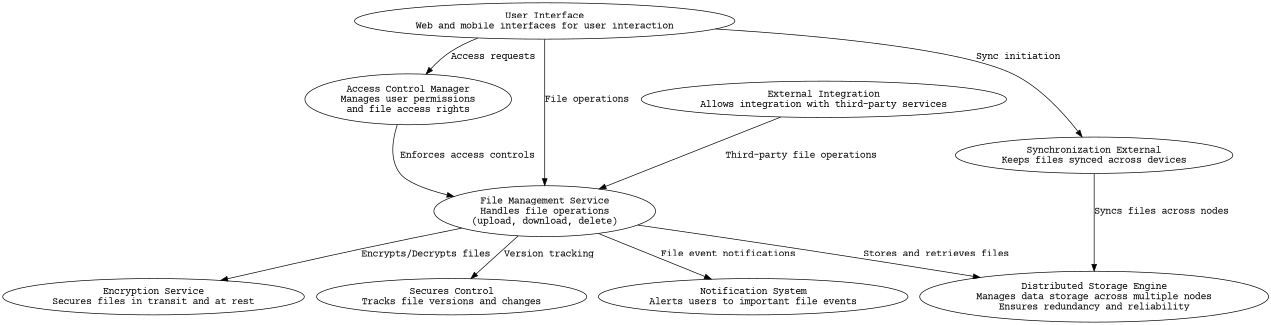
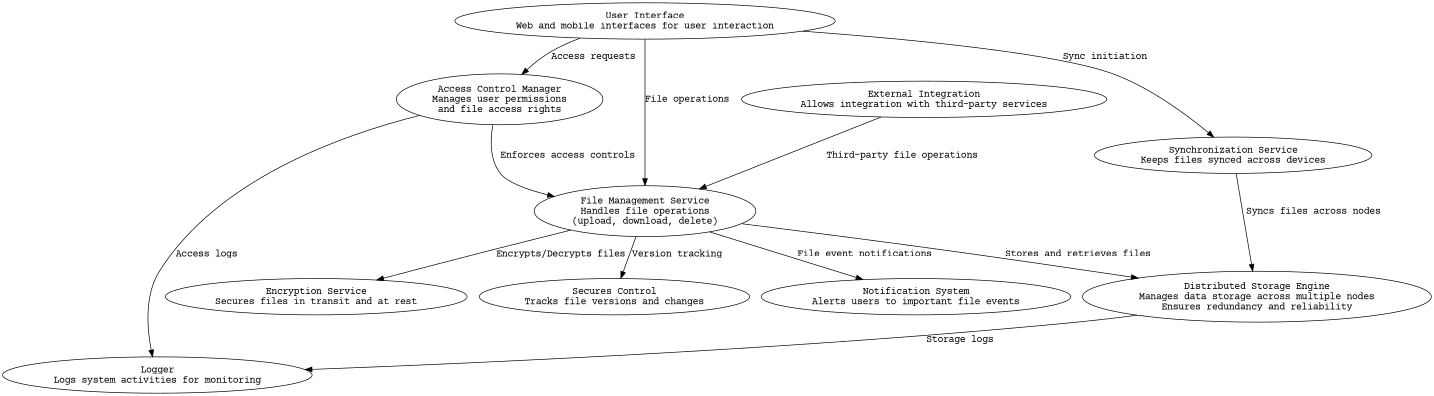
node "Synchronization External Keeps files synced across devices": label "Synchronization External Keeps files synced across devices" -> "Synchronization Service Keeps files synced across devices"
node "Logger Logs system activities for monitoring": added
